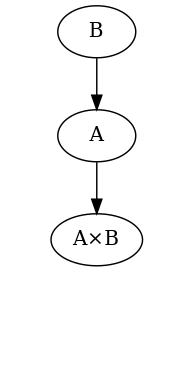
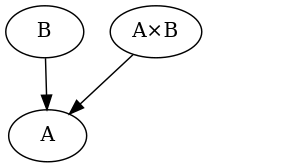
edge "A" -> "A×B": reversed
